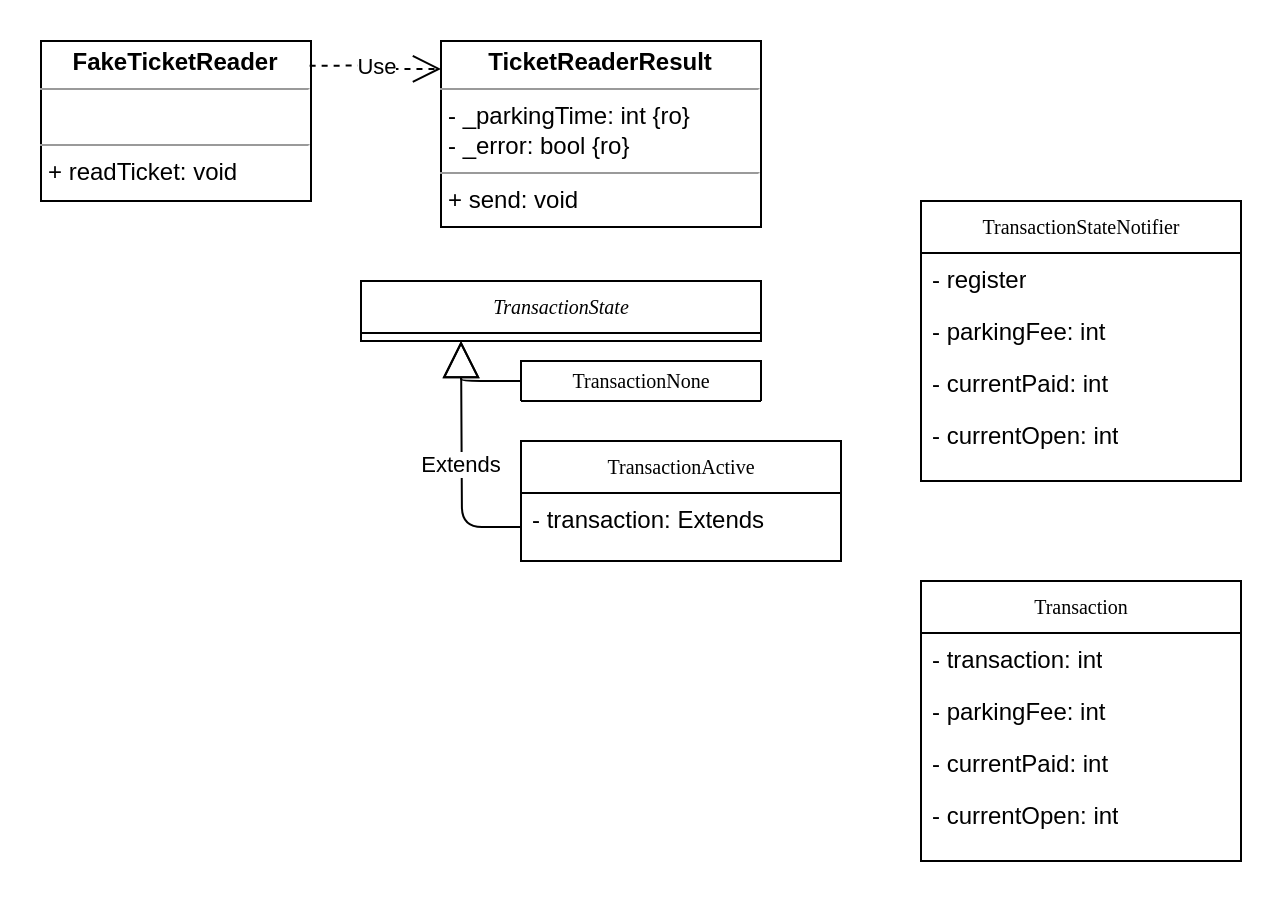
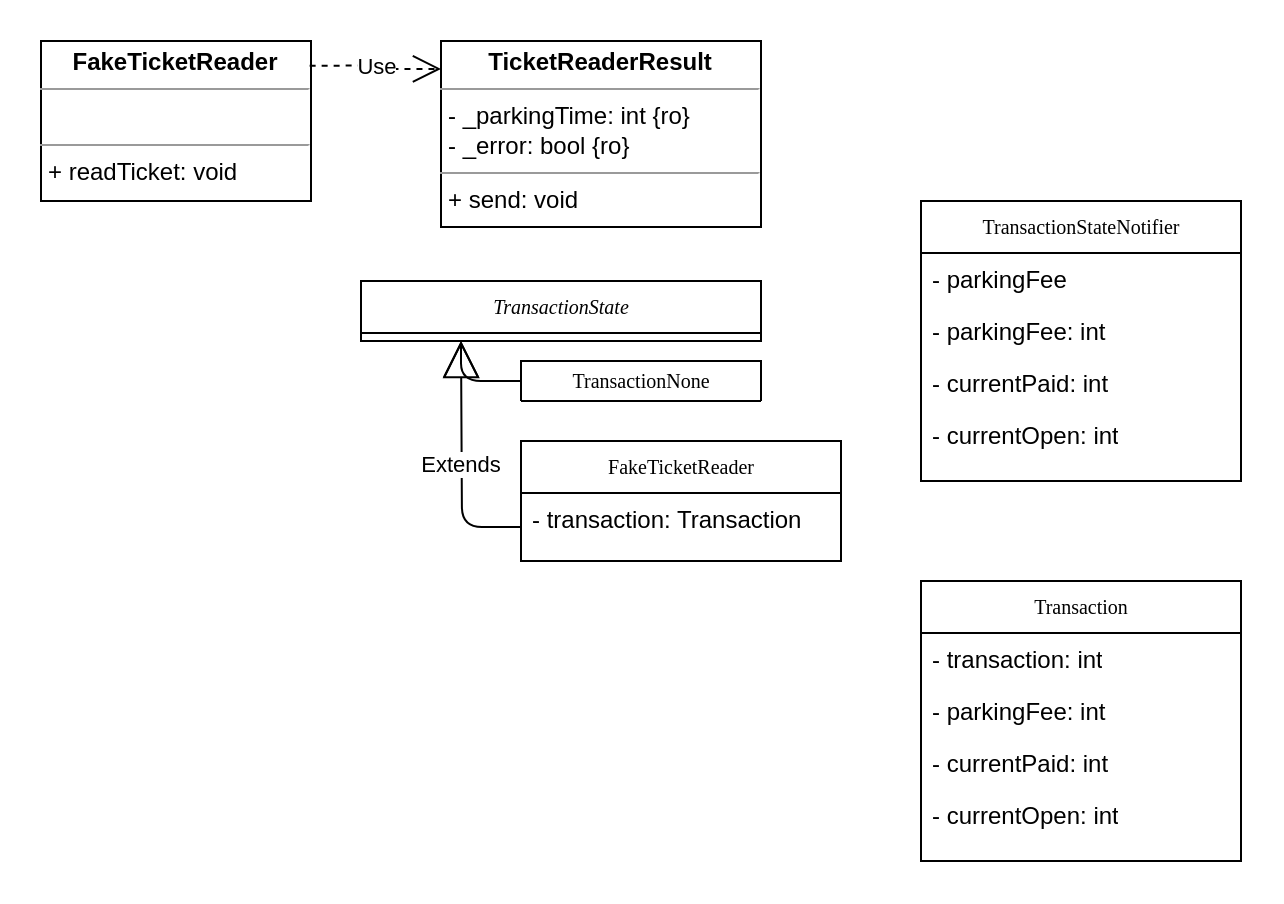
node "- register": label "- register" -> "- parkingFee"
edge "TransactionNone" -> "TransactionState": arrowhead block -> open
node "TransactionActive": label "TransactionActive" -> "FakeTicketReader"
node "- transaction: Extends": label "- transaction: Extends" -> "- transaction: Transaction"
